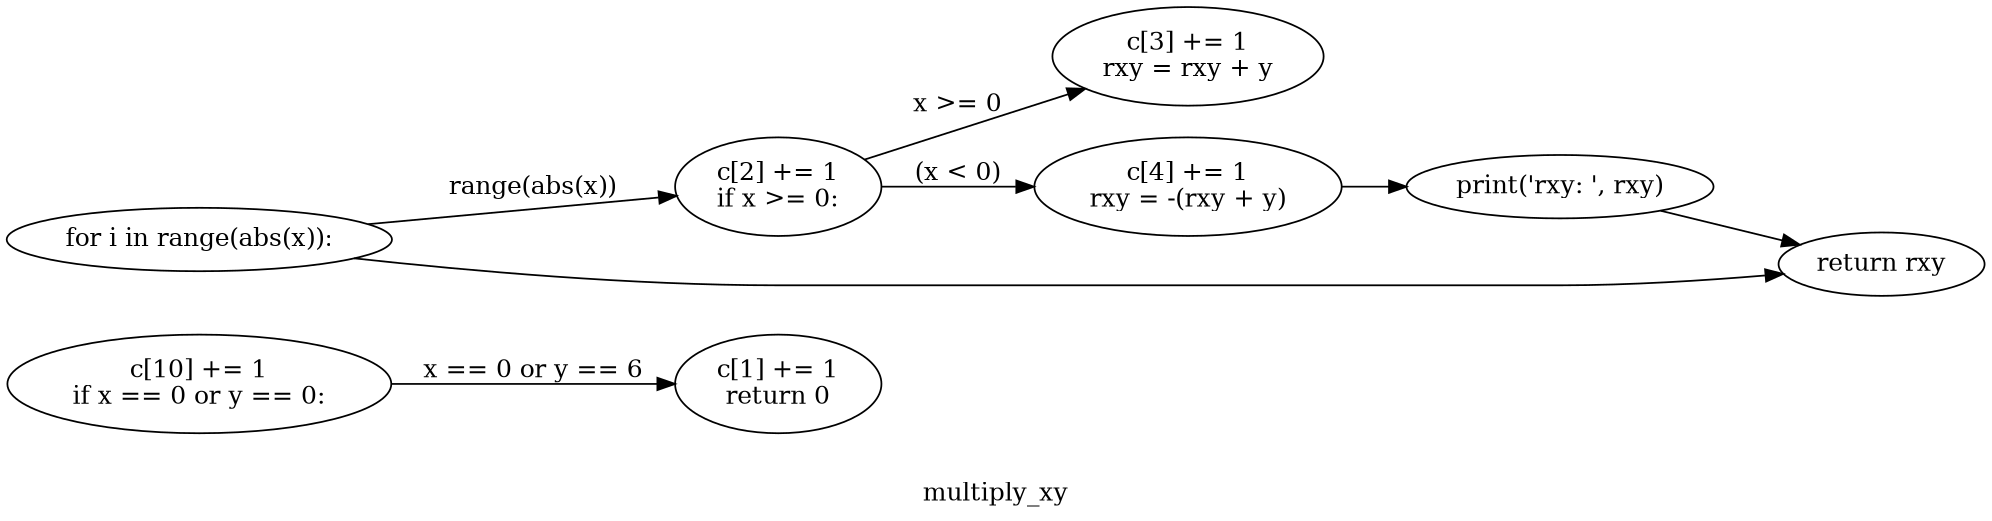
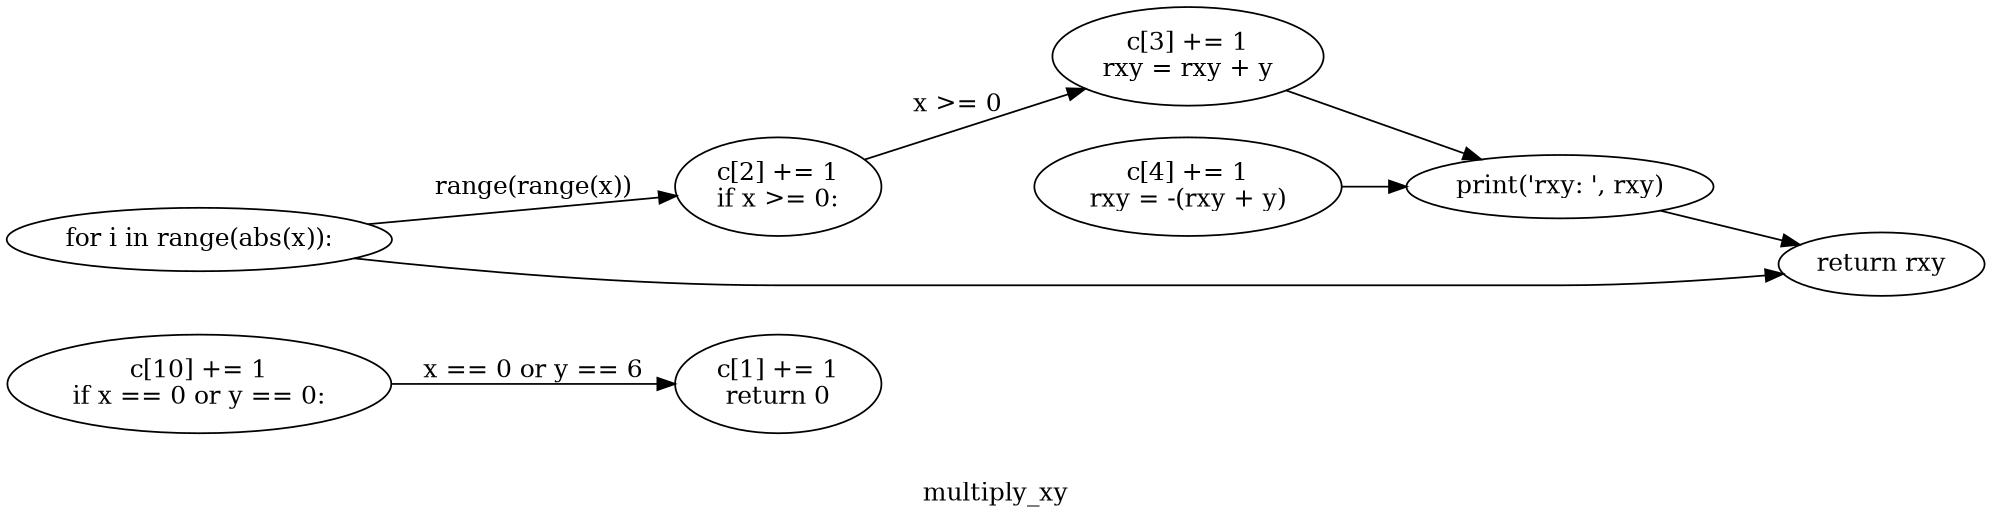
edge "c[3] += 1 rxy = rxy + y" -> "print('rxy: ', rxy)": added
edge "c[2] += 1 if x >= 0:" -> "c[4] += 1 rxy = -(rxy + y)": removed, label "(x < 0)"
edge "for i in range(abs(x)):" -> "c[2] += 1 if x >= 0:": label "range(abs(x))" -> "range(range(x))"
